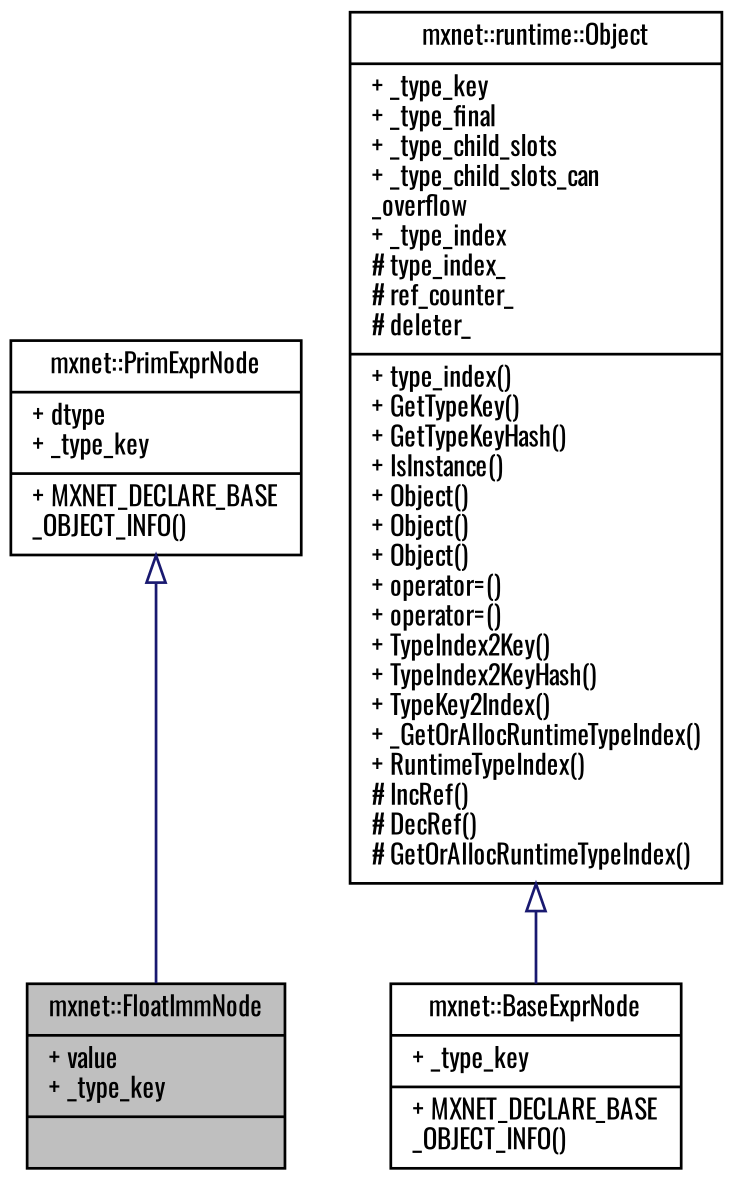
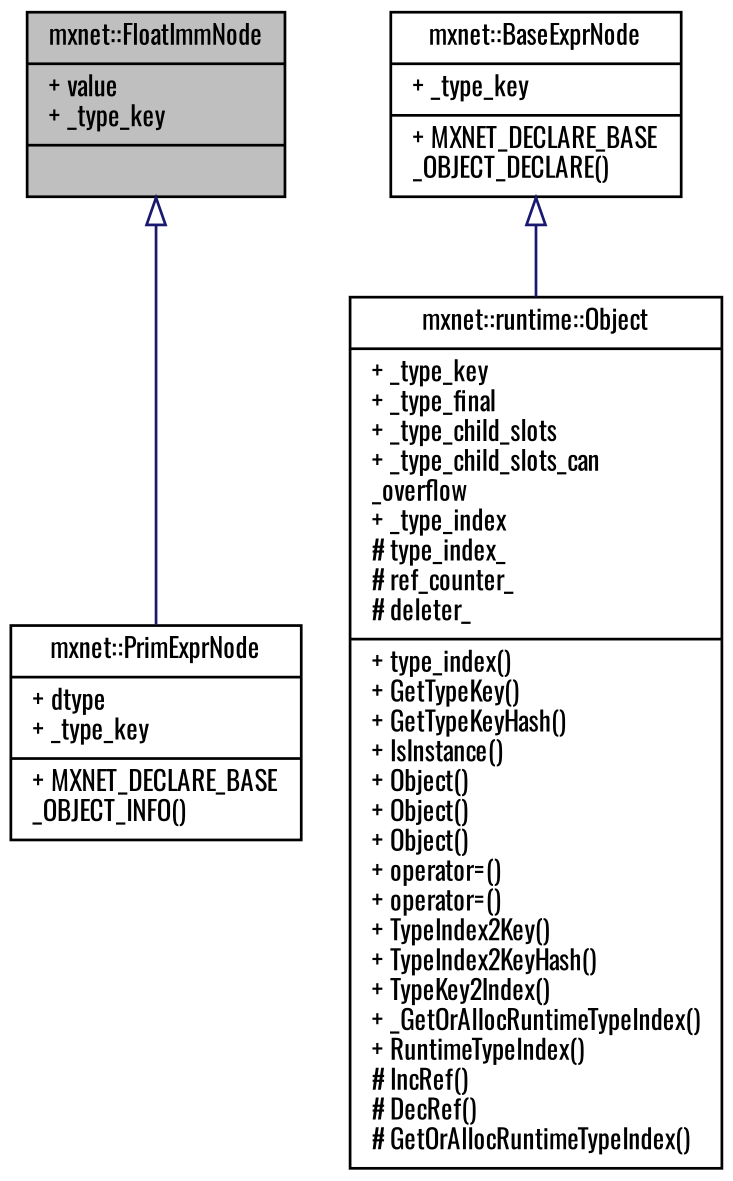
edge "mxnet::FloatImmNode" -> "mxnet::PrimExprNode": reversed
edge "mxnet::BaseExprNode" -> "mxnet::runtime::Object": reversed
node "mxnet::BaseExprNode": text "_OBJECT_INFO()" -> "_OBJECT_DECLARE()"
